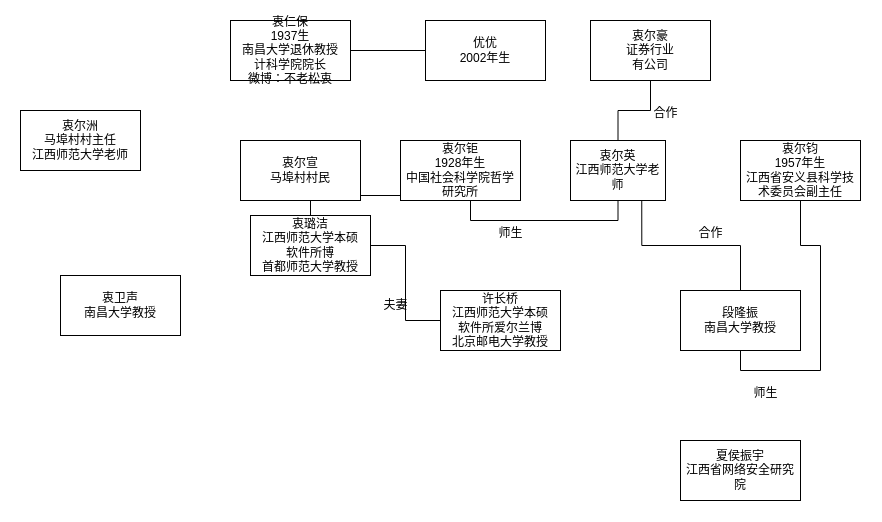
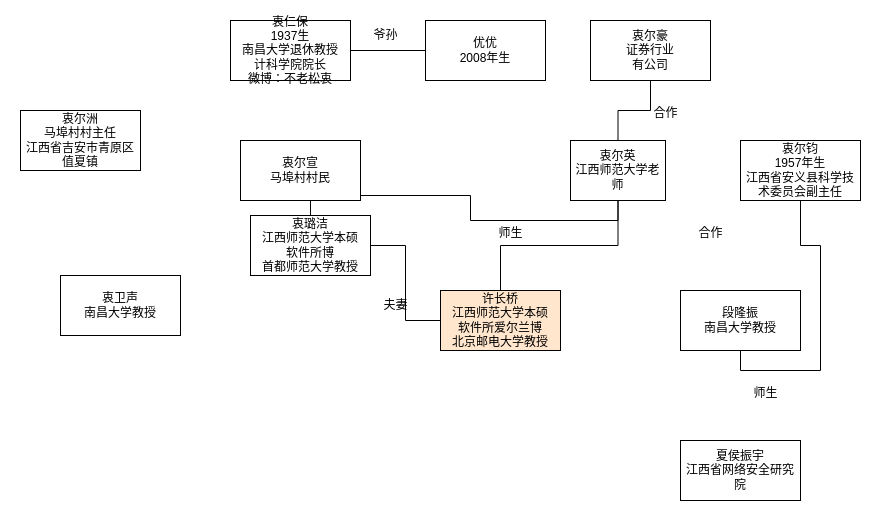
node "爷孙": added
node "优优 2002年生": label "优优 2002年生" -> "优优 2008年生"
node "衷尔洲 马埠村村主任 江西师范大学老师": label "衷尔洲 马埠村村主任 江西师范大学老师" -> "衷尔洲 马埠村村主任 江西省吉安市青原区值夏镇"
node "衷尔钜 1928年生 中国社会科学院哲学研究所": removed
edge "衷尔英 江西师范大学老师" -- "许长桥 江西师范大学本硕 软件所爱尔兰博 北京邮电大学教授": added
edge "衷尔英 江西师范大学老师" -- "段隆振 南昌大学教授": removed
node "许长桥 江西师范大学本硕 软件所爱尔兰博 北京邮电大学教授": fillcolor #ffffff -> #ffe6cc
